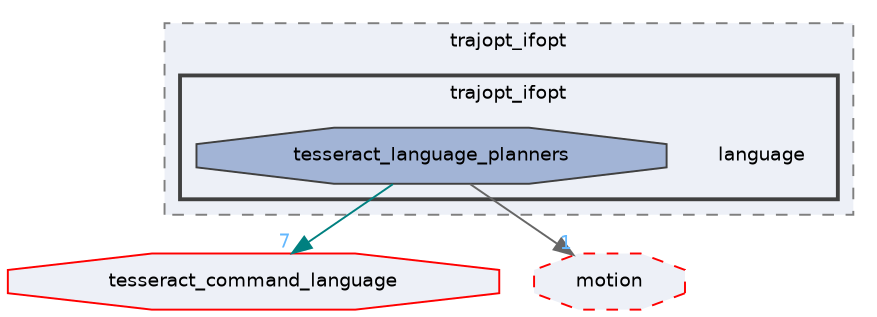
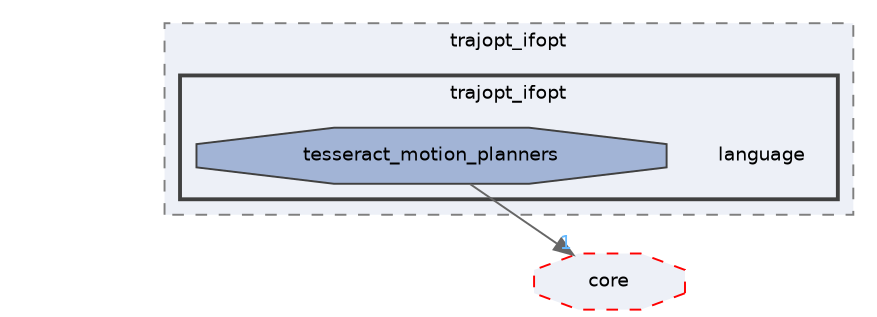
node "tesseract_language_planners": label "tesseract_language_planners" -> "tesseract_motion_planners"
node "tesseract_command_language": removed
node "motion": label "motion" -> "core"
